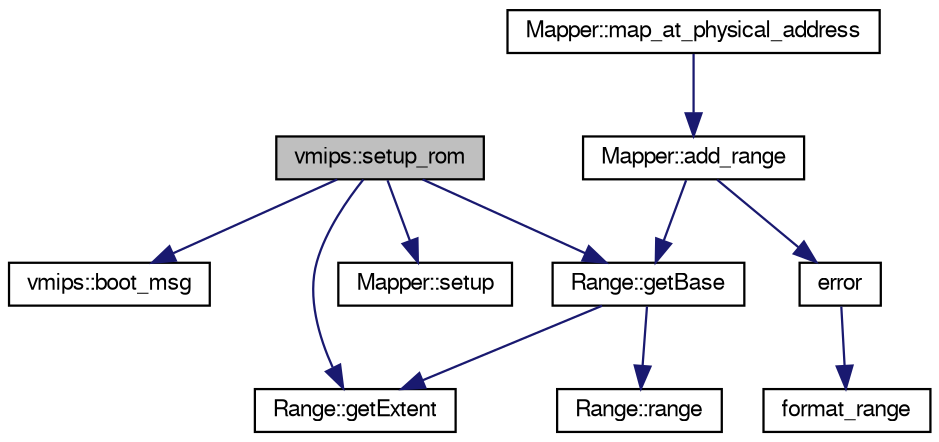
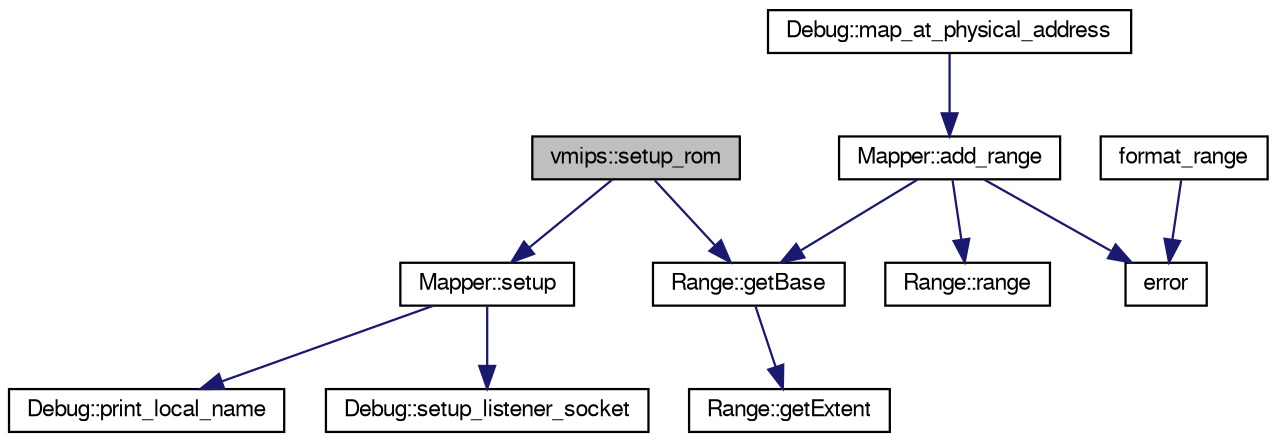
node "Mapper::map_at_physical_address": label "Mapper::map_at_physical_address" -> "Debug::map_at_physical_address"
edge "vmips::setup_rom" -> "Range::getExtent": removed
node "vmips::boot_msg": removed
edge "Range::getBase" -> "Range::range": now "Mapper::add_range" -> "Range::range"
edge "error" -> "format_range": reversed
node "Debug::print_local_name": added
node "Debug::setup_listener_socket": added
